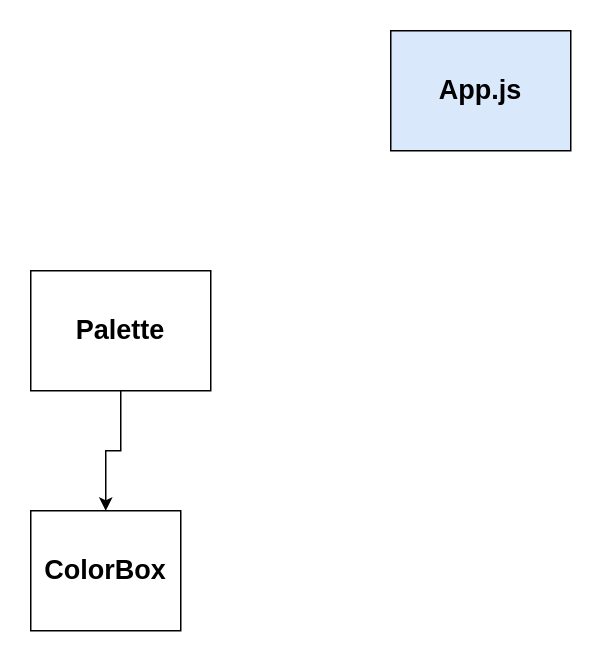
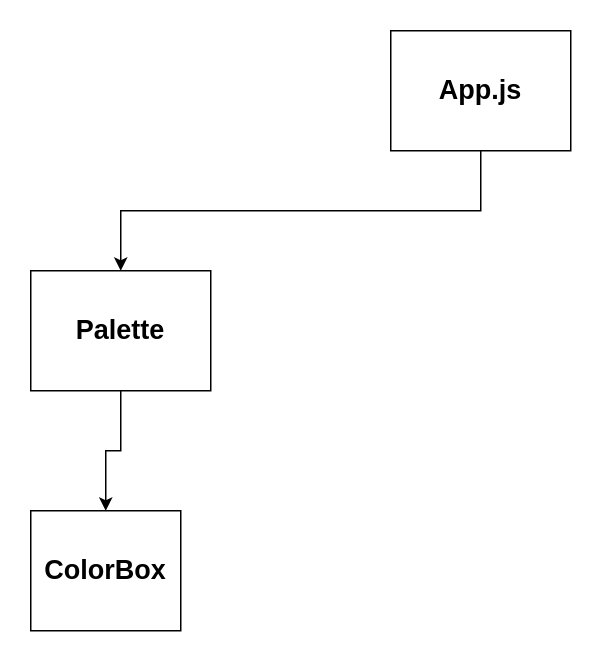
node "App.js": fillcolor #dae8fc -> #ffffff
edge "App.js" -> "Palette": added
